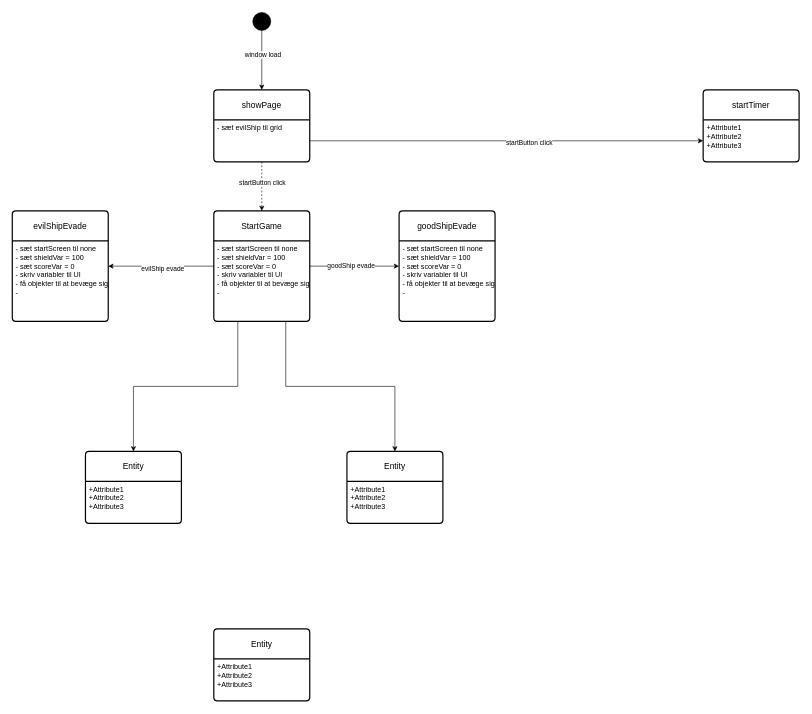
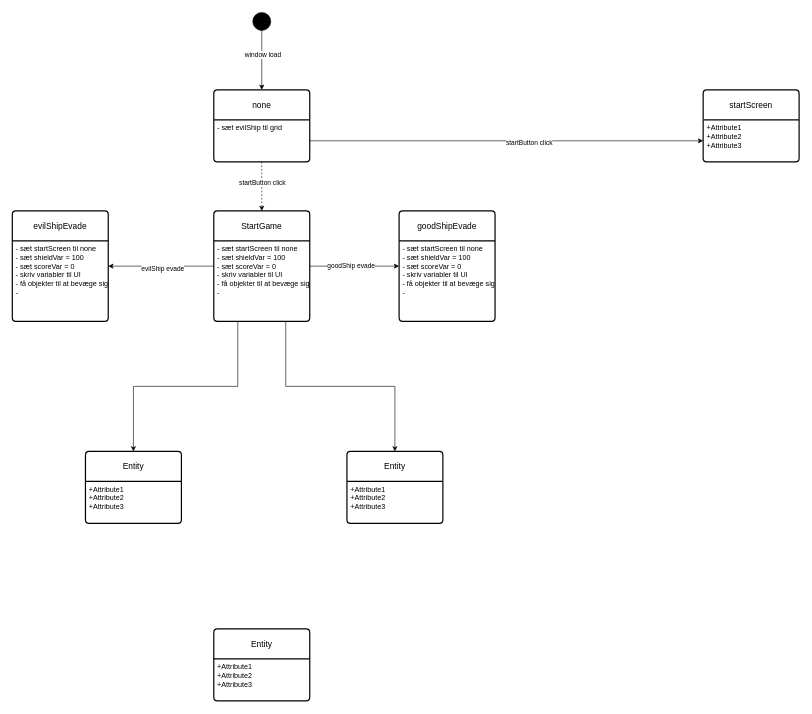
node "showPage": label "showPage" -> "none"
node "startTimer": label "startTimer" -> "startScreen"
